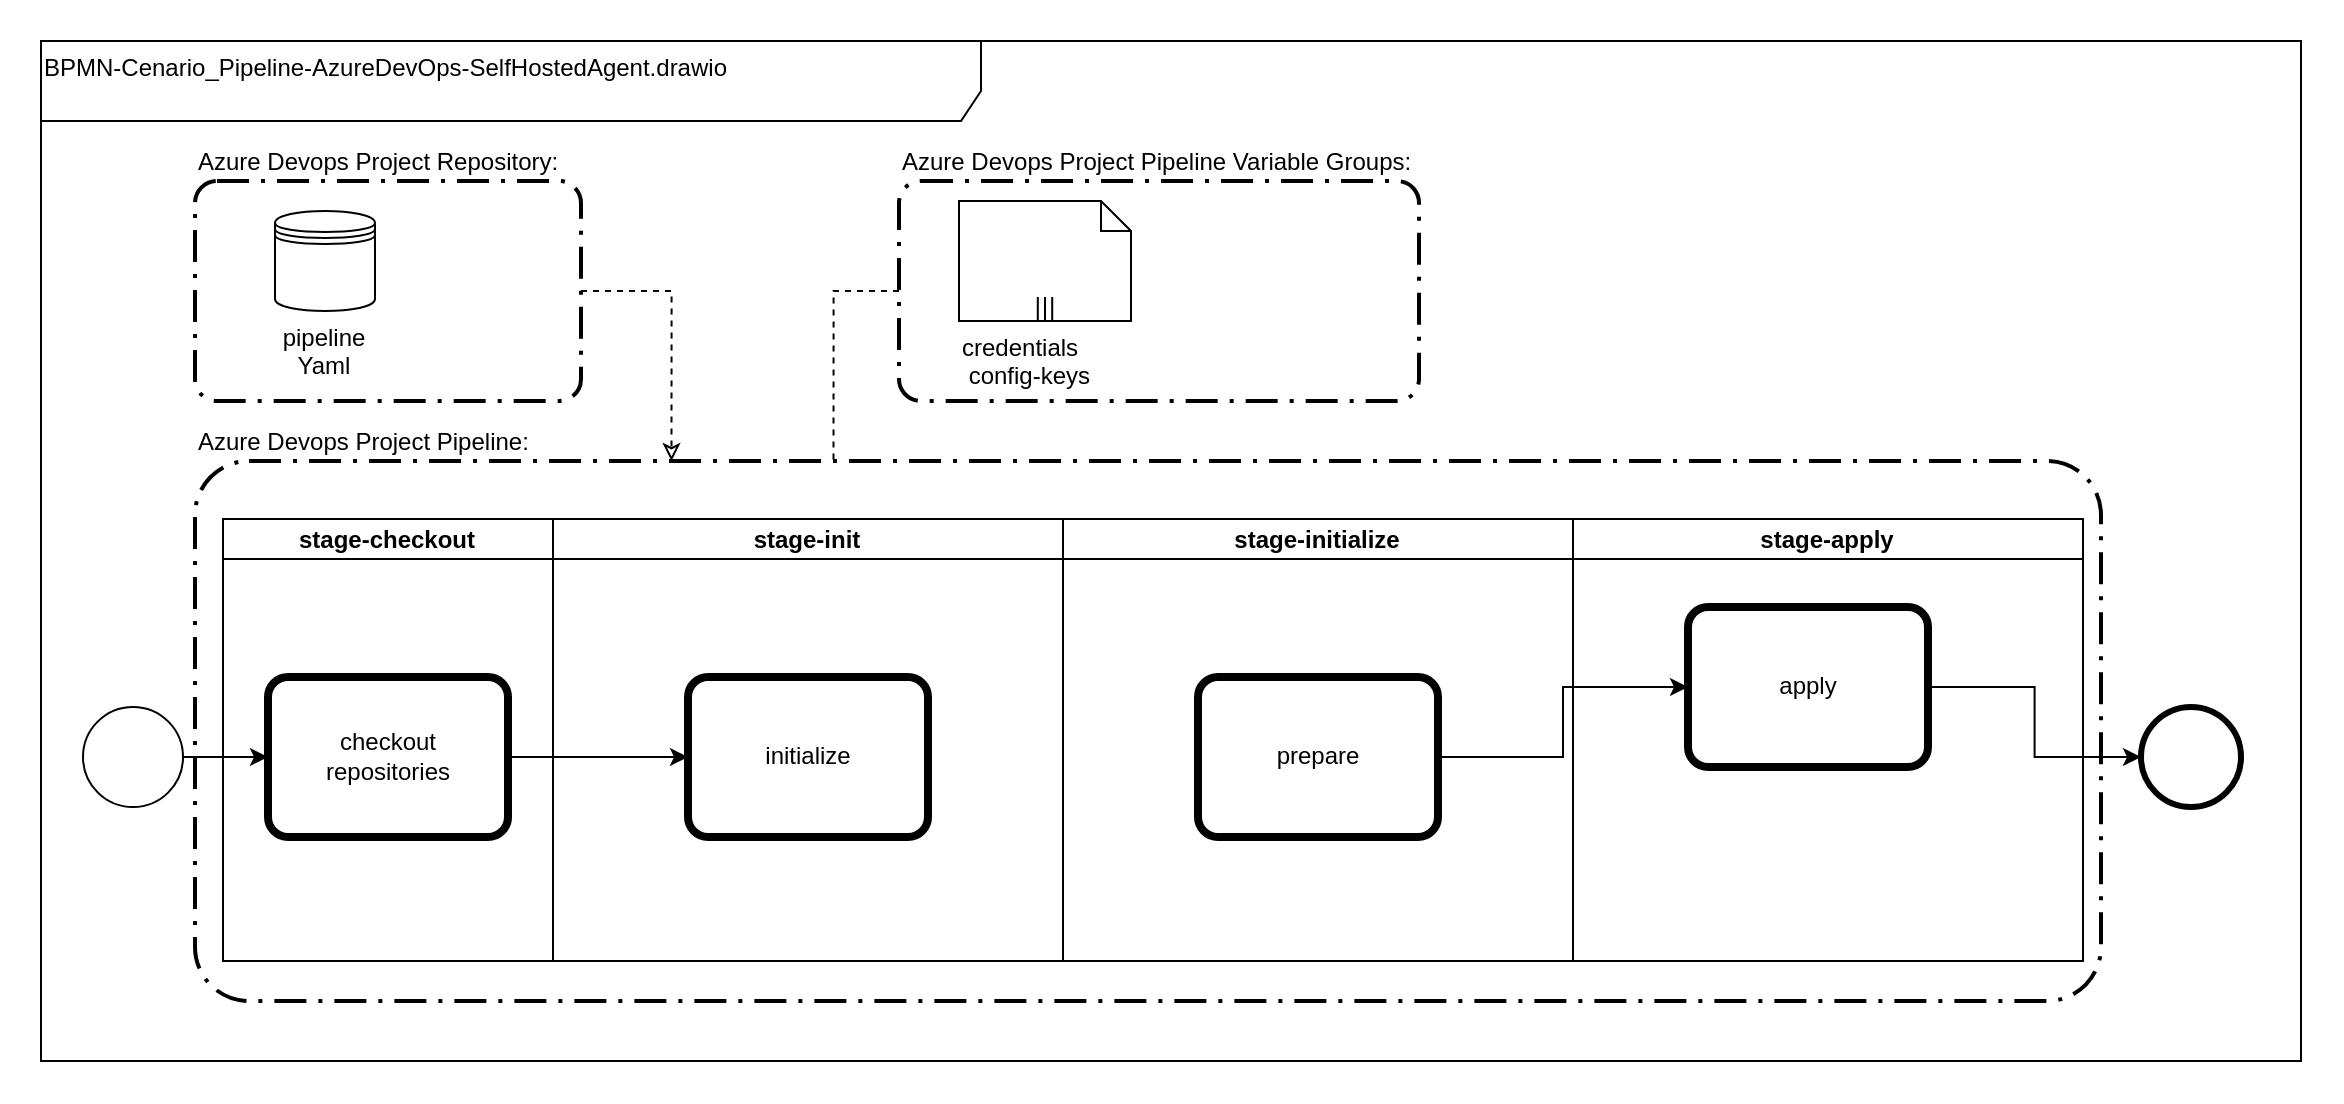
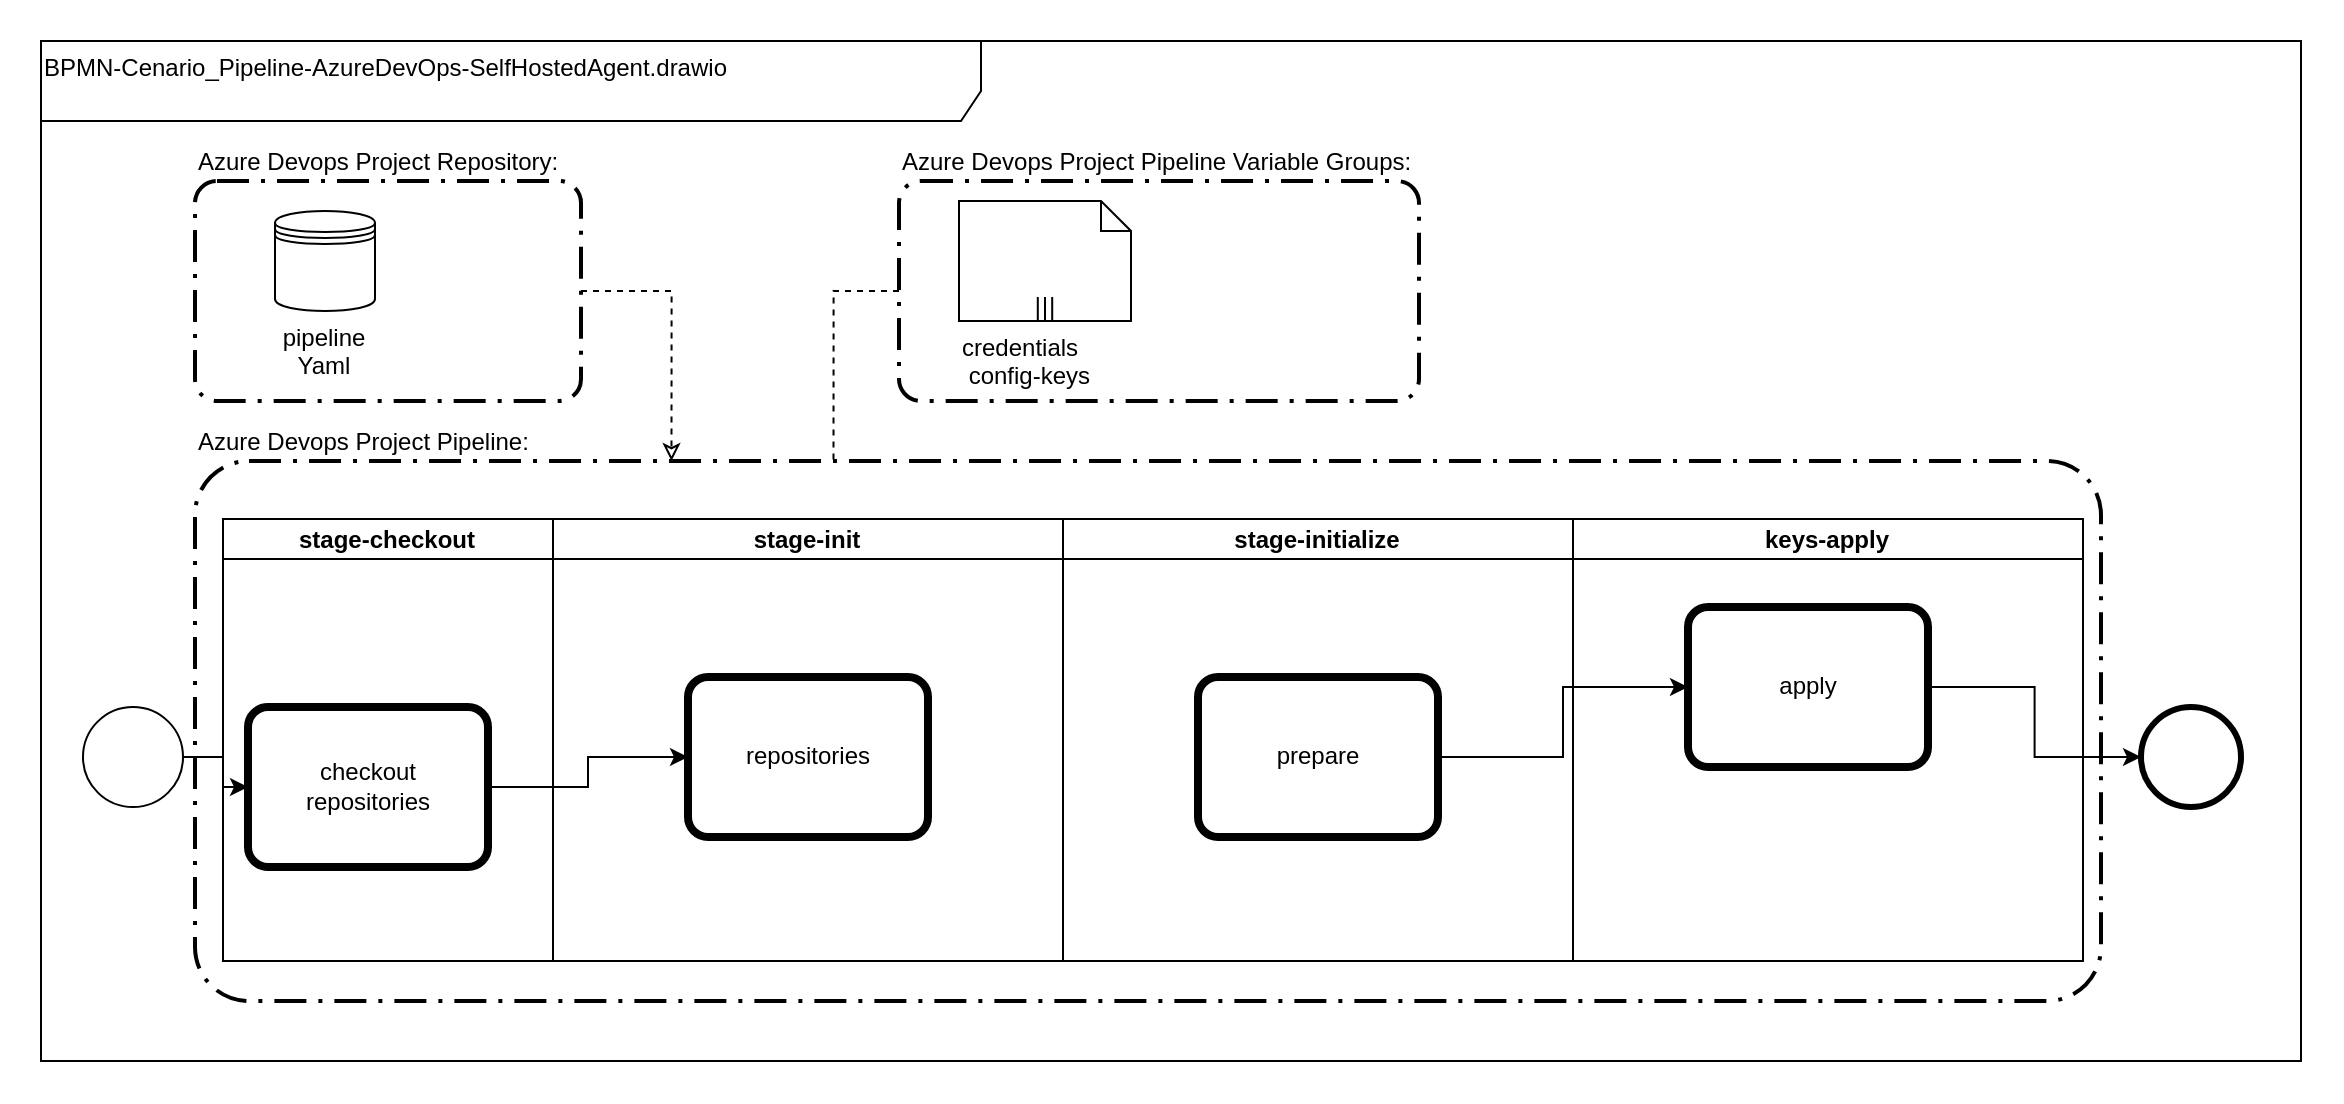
node "stage-apply": label "stage-apply" -> "keys-apply"
node "checkout repositories": moved (388, 757) -> (368, 787)
node "initialize": label "initialize" -> "repositories"
